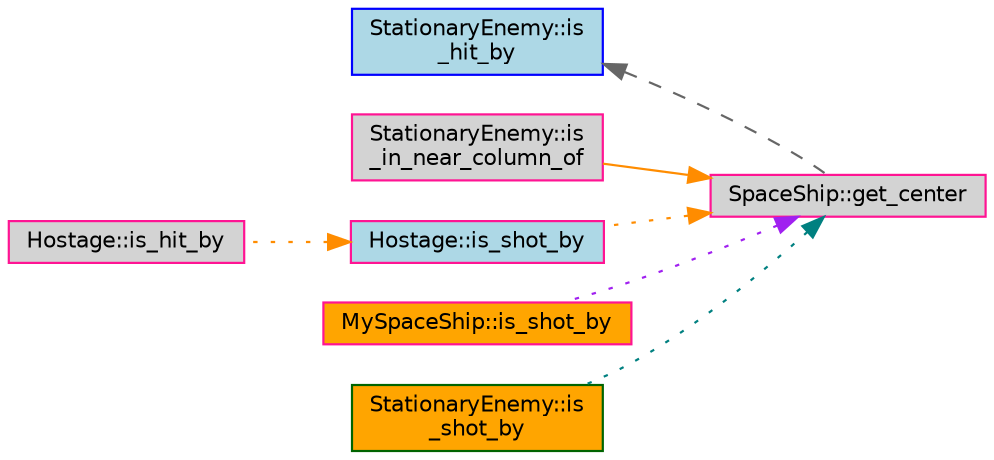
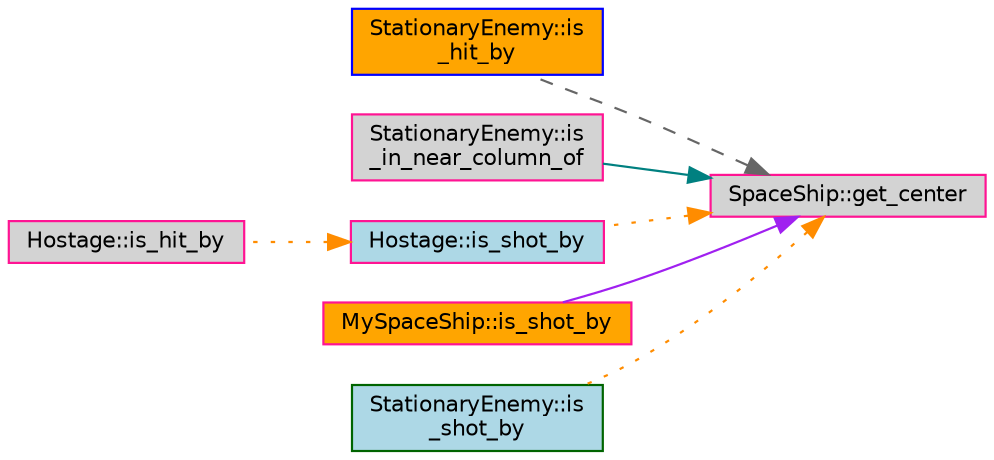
node "StationaryEnemy::is _hit_by": fillcolor lightblue -> orange
edge "SpaceShip::get_center" -> "StationaryEnemy::is _hit_by": reversed
edge "StationaryEnemy::is _in_near_column_of" -> "SpaceShip::get_center": color darkorange -> teal
edge "MySpaceShip::is_shot_by" -> "SpaceShip::get_center": style dotted -> solid
edge "StationaryEnemy::is _shot_by" -> "SpaceShip::get_center": color teal -> darkorange
node "StationaryEnemy::is _shot_by": fillcolor orange -> lightblue
